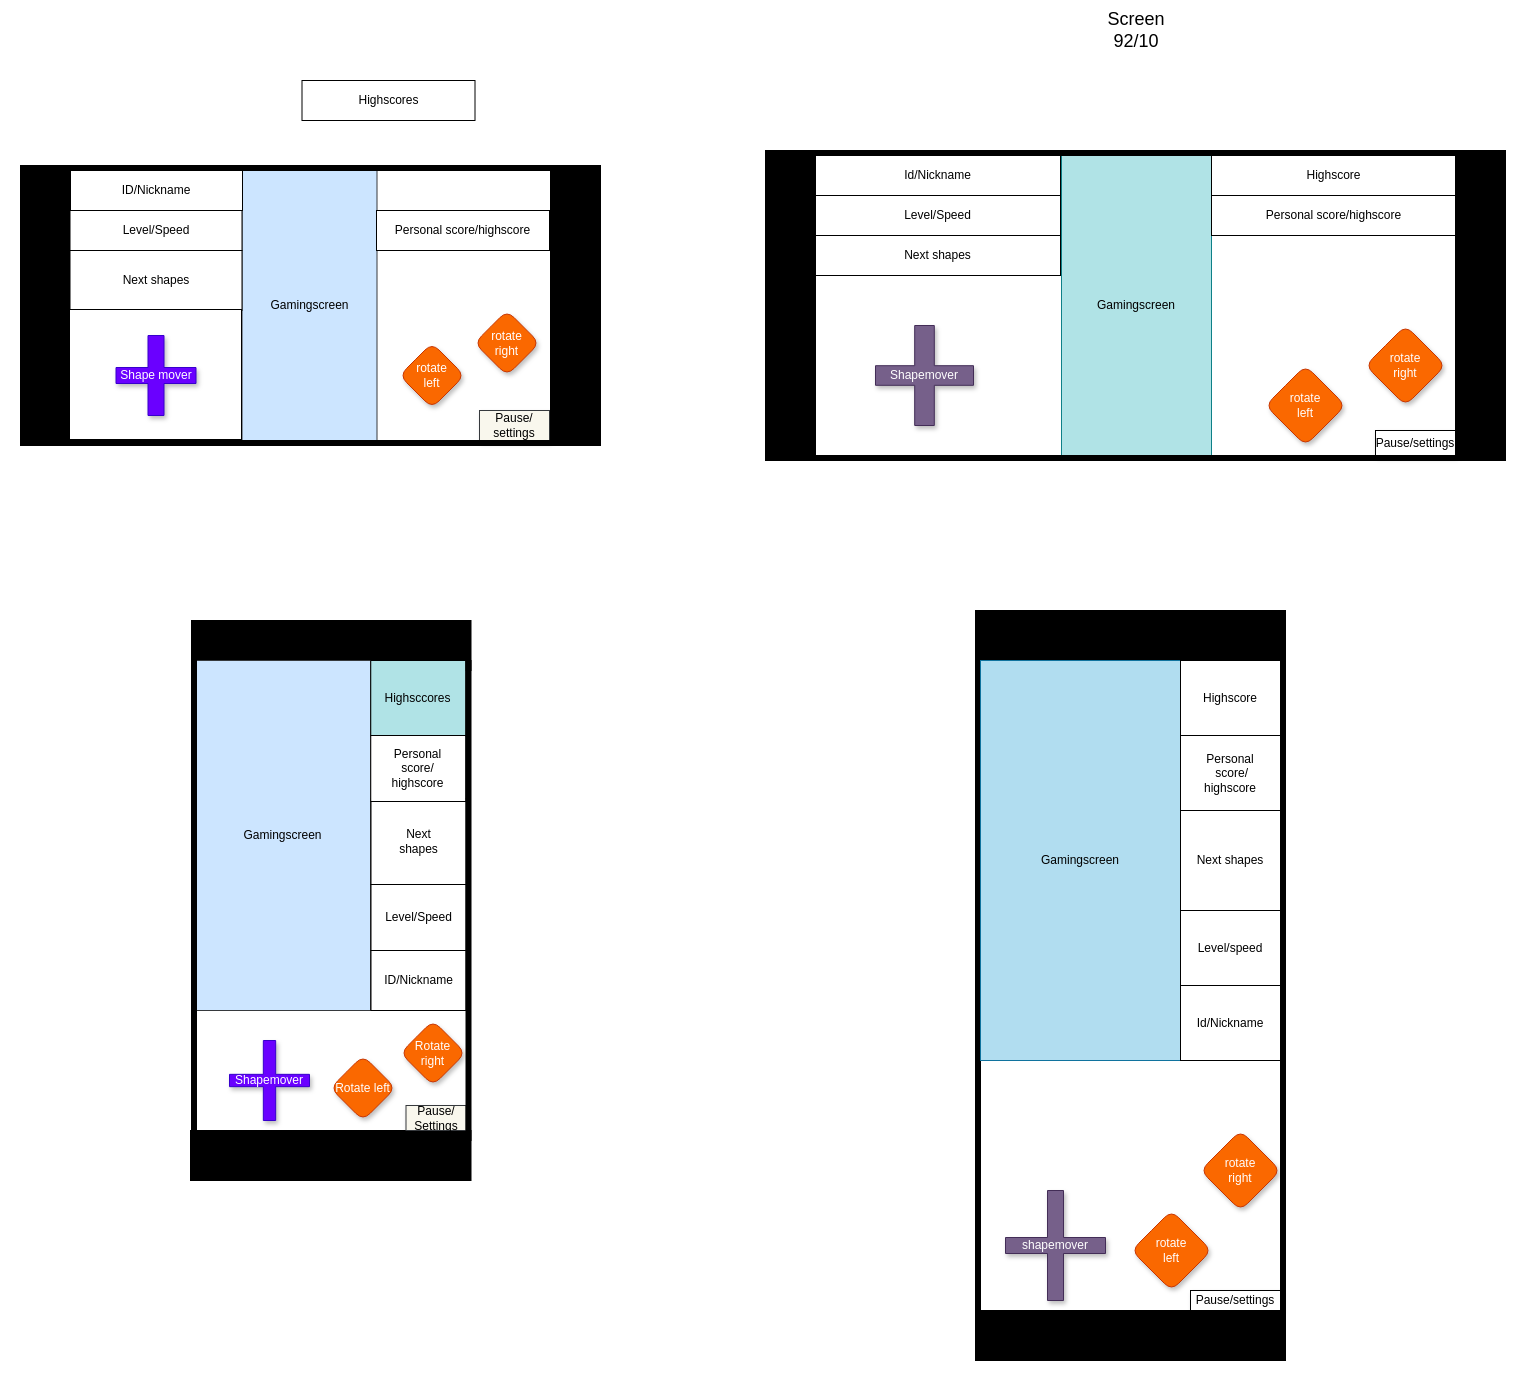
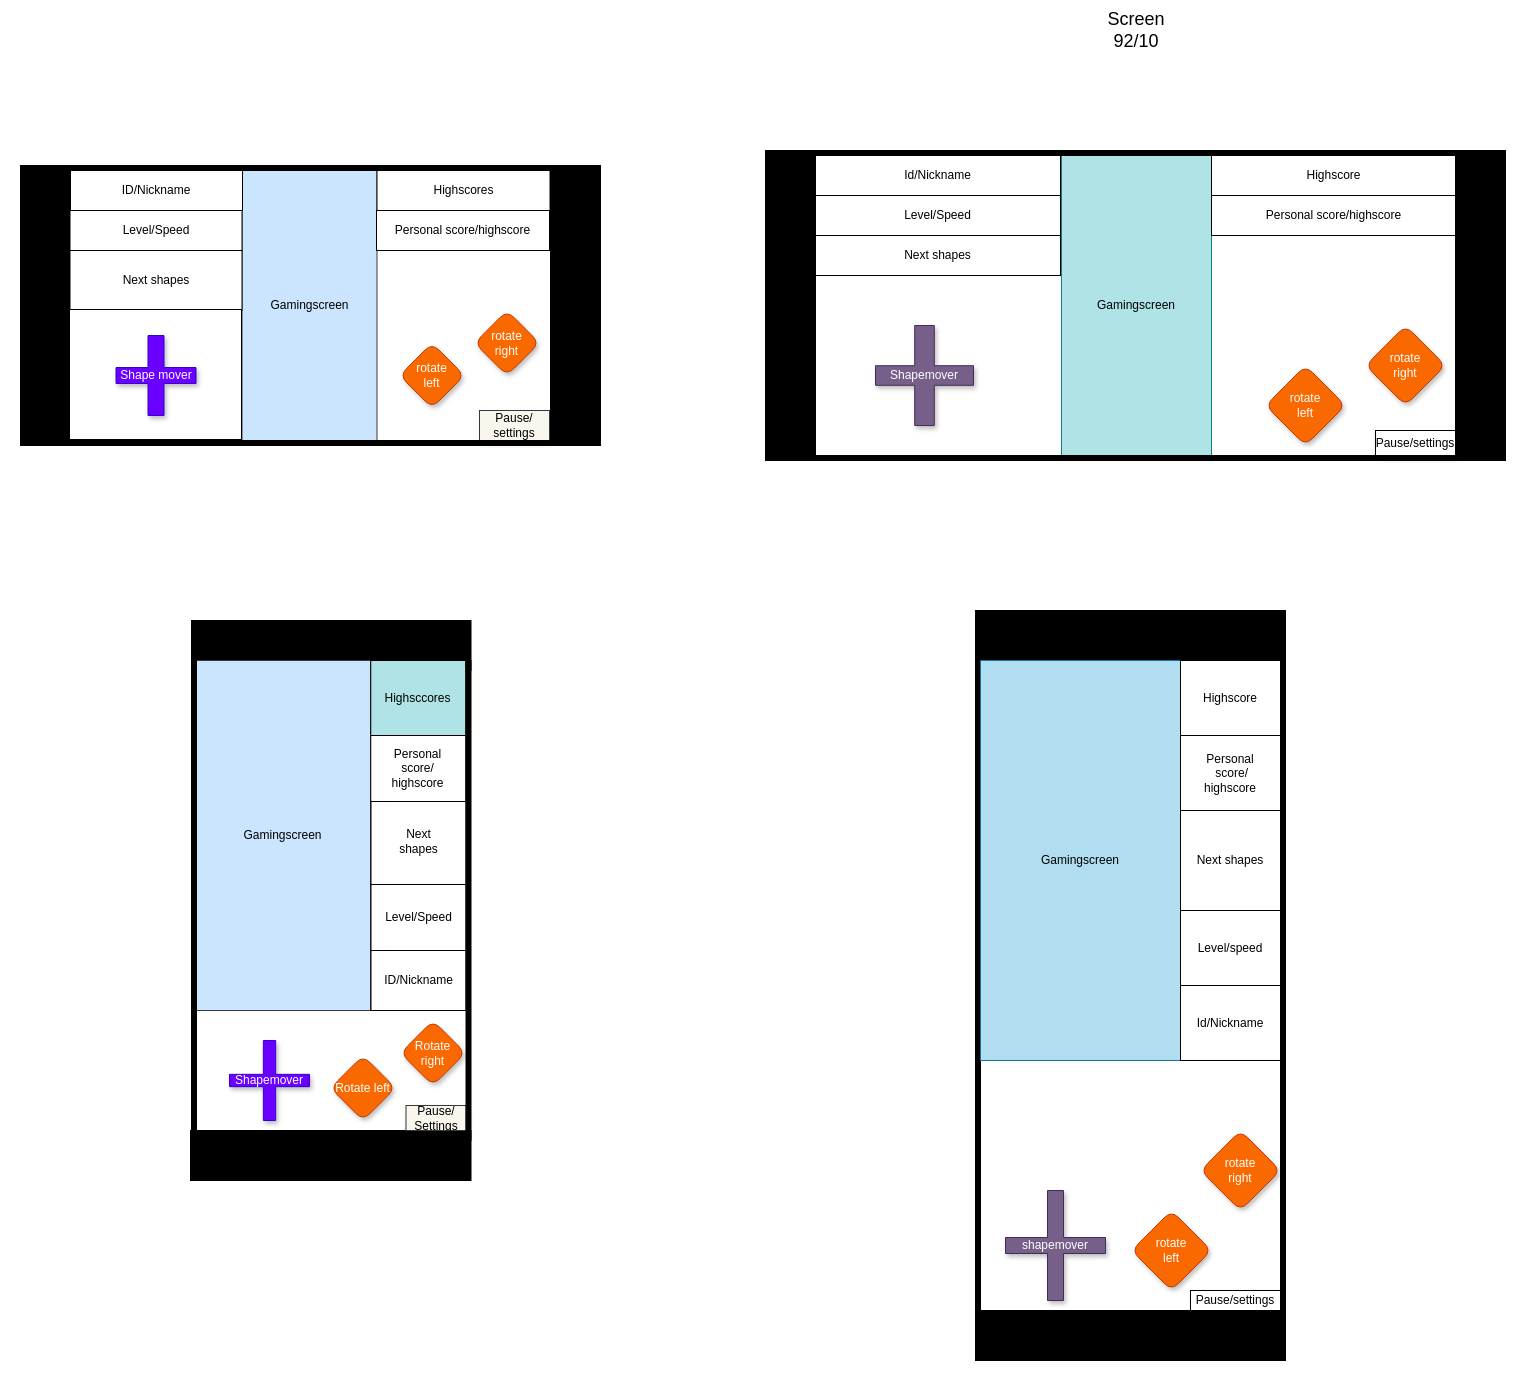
node "Highscores": moved (389, 101) -> (464, 191)
